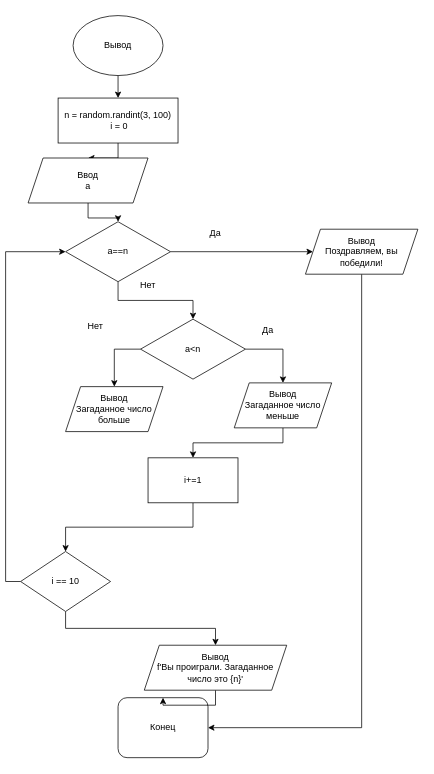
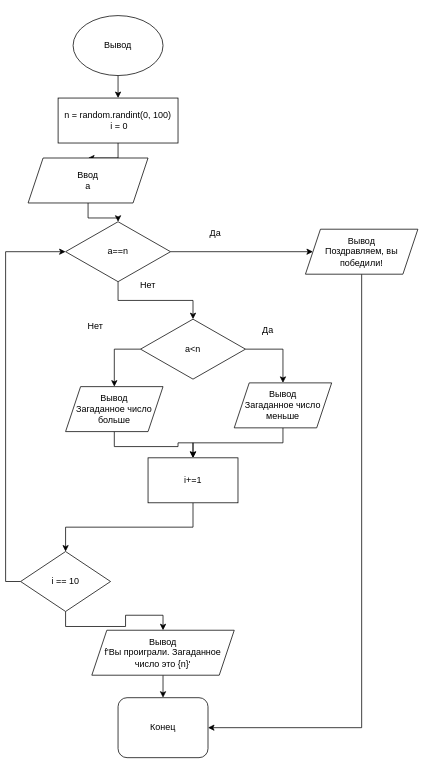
node "n = random.randint(3, 100) i = 0": label "n = random.randint(3, 100) i = 0" -> "n = random.randint(0, 100) i = 0"
edge "Вывод Загаданное число больше" -> "i+=1": added
node "Вывод f'Вы проиграли. Загаданное число это {n}'": moved (216, 668) -> (163, 653)
